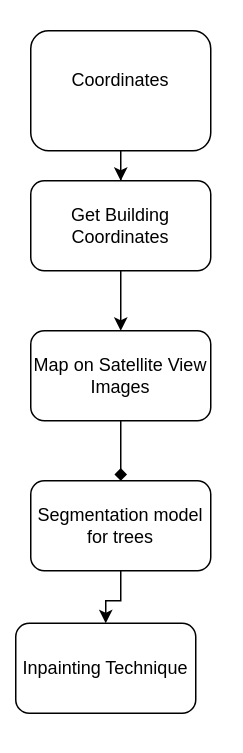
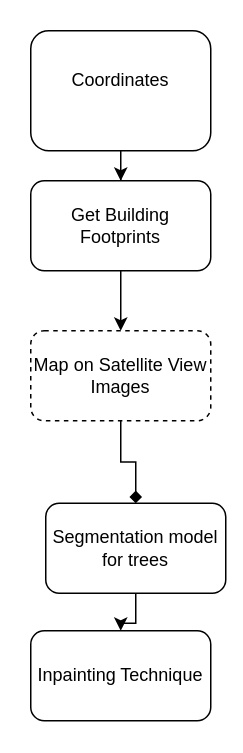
node "Get Building Coordinates": label "Get Building Coordinates" -> "Get Building Footprints"
node "Map on Satellite View Images": style solid -> dashed
node "Segmentation model for trees": moved (121, 526) -> (136, 548)
node "Inpainting Technique": moved (106, 668) -> (121, 676)
